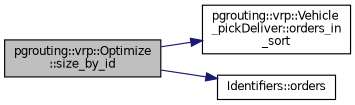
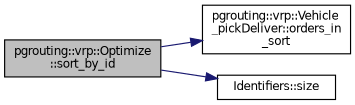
node "pgrouting::vrp::Optimize ::size_by_id": label "pgrouting::vrp::Optimize ::size_by_id" -> "pgrouting::vrp::Optimize ::sort_by_id"
node "Identifiers::orders": label "Identifiers::orders" -> "Identifiers::size"
